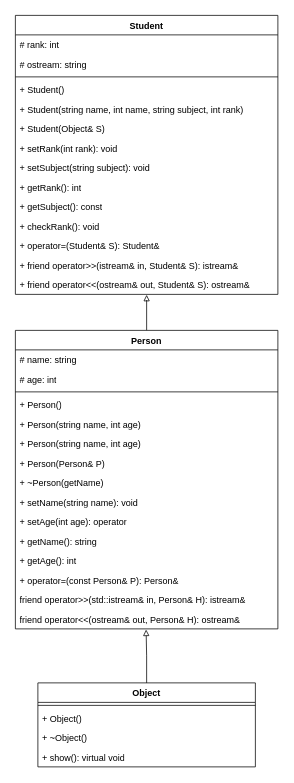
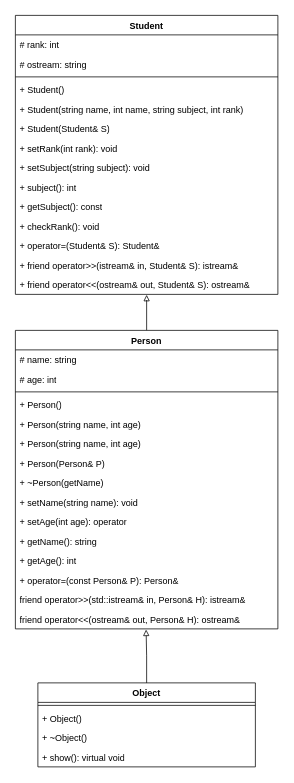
node "+ Student(Object& S)": label "+ Student(Object& S)" -> "+ Student(Student& S)"
node "+ getRank(): int": label "+ getRank(): int" -> "+ subject(): int"
